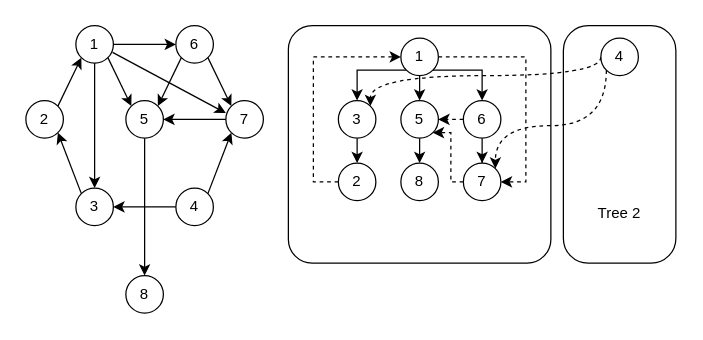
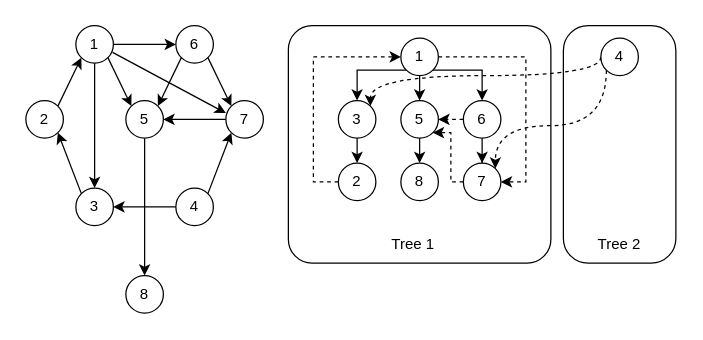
node "Tree 2": moved (619, 213) -> (619, 244)
node "Tree 1": added
